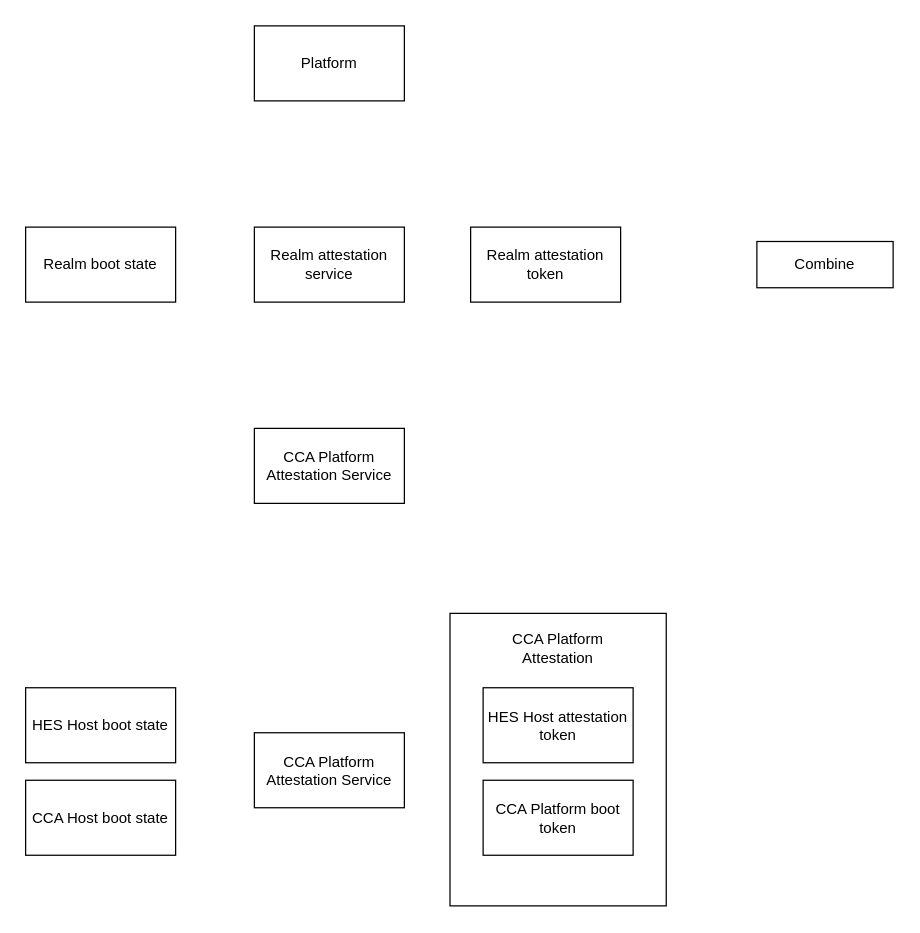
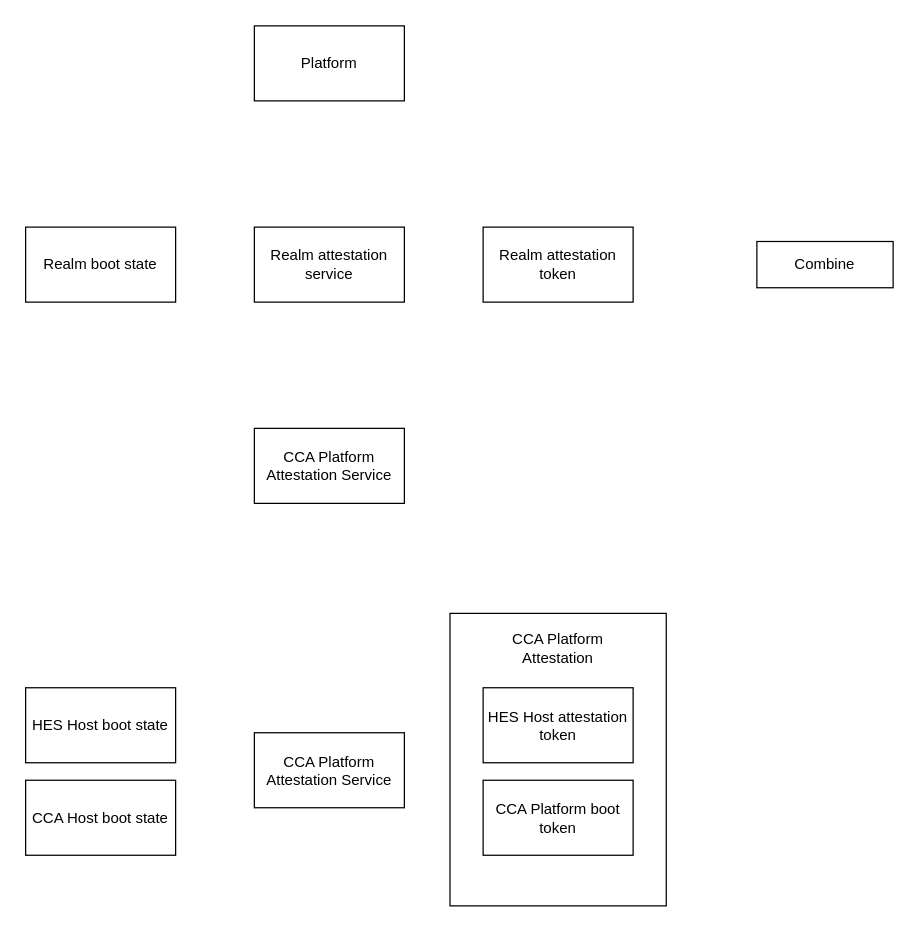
node "Realm attestation token": moved (546, 264) -> (558, 264)
